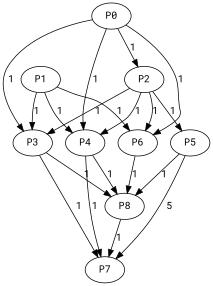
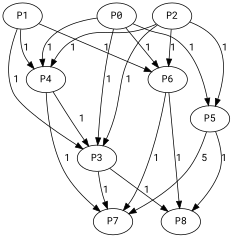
edge "P0" -> "P2": now "P0" -> "P5"
edge "P4" -> "P8": now "P4" -> "P3"
edge "P8" -> "P7": now "P6" -> "P7"
